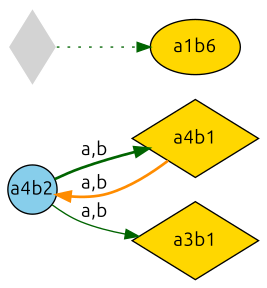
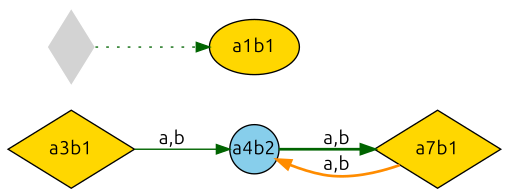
node "a1b6": label "a1b6" -> "a1b1"
node "a4b1": label "a4b1" -> "a7b1"
edge "a4b2" -> "a3b1": reversed
